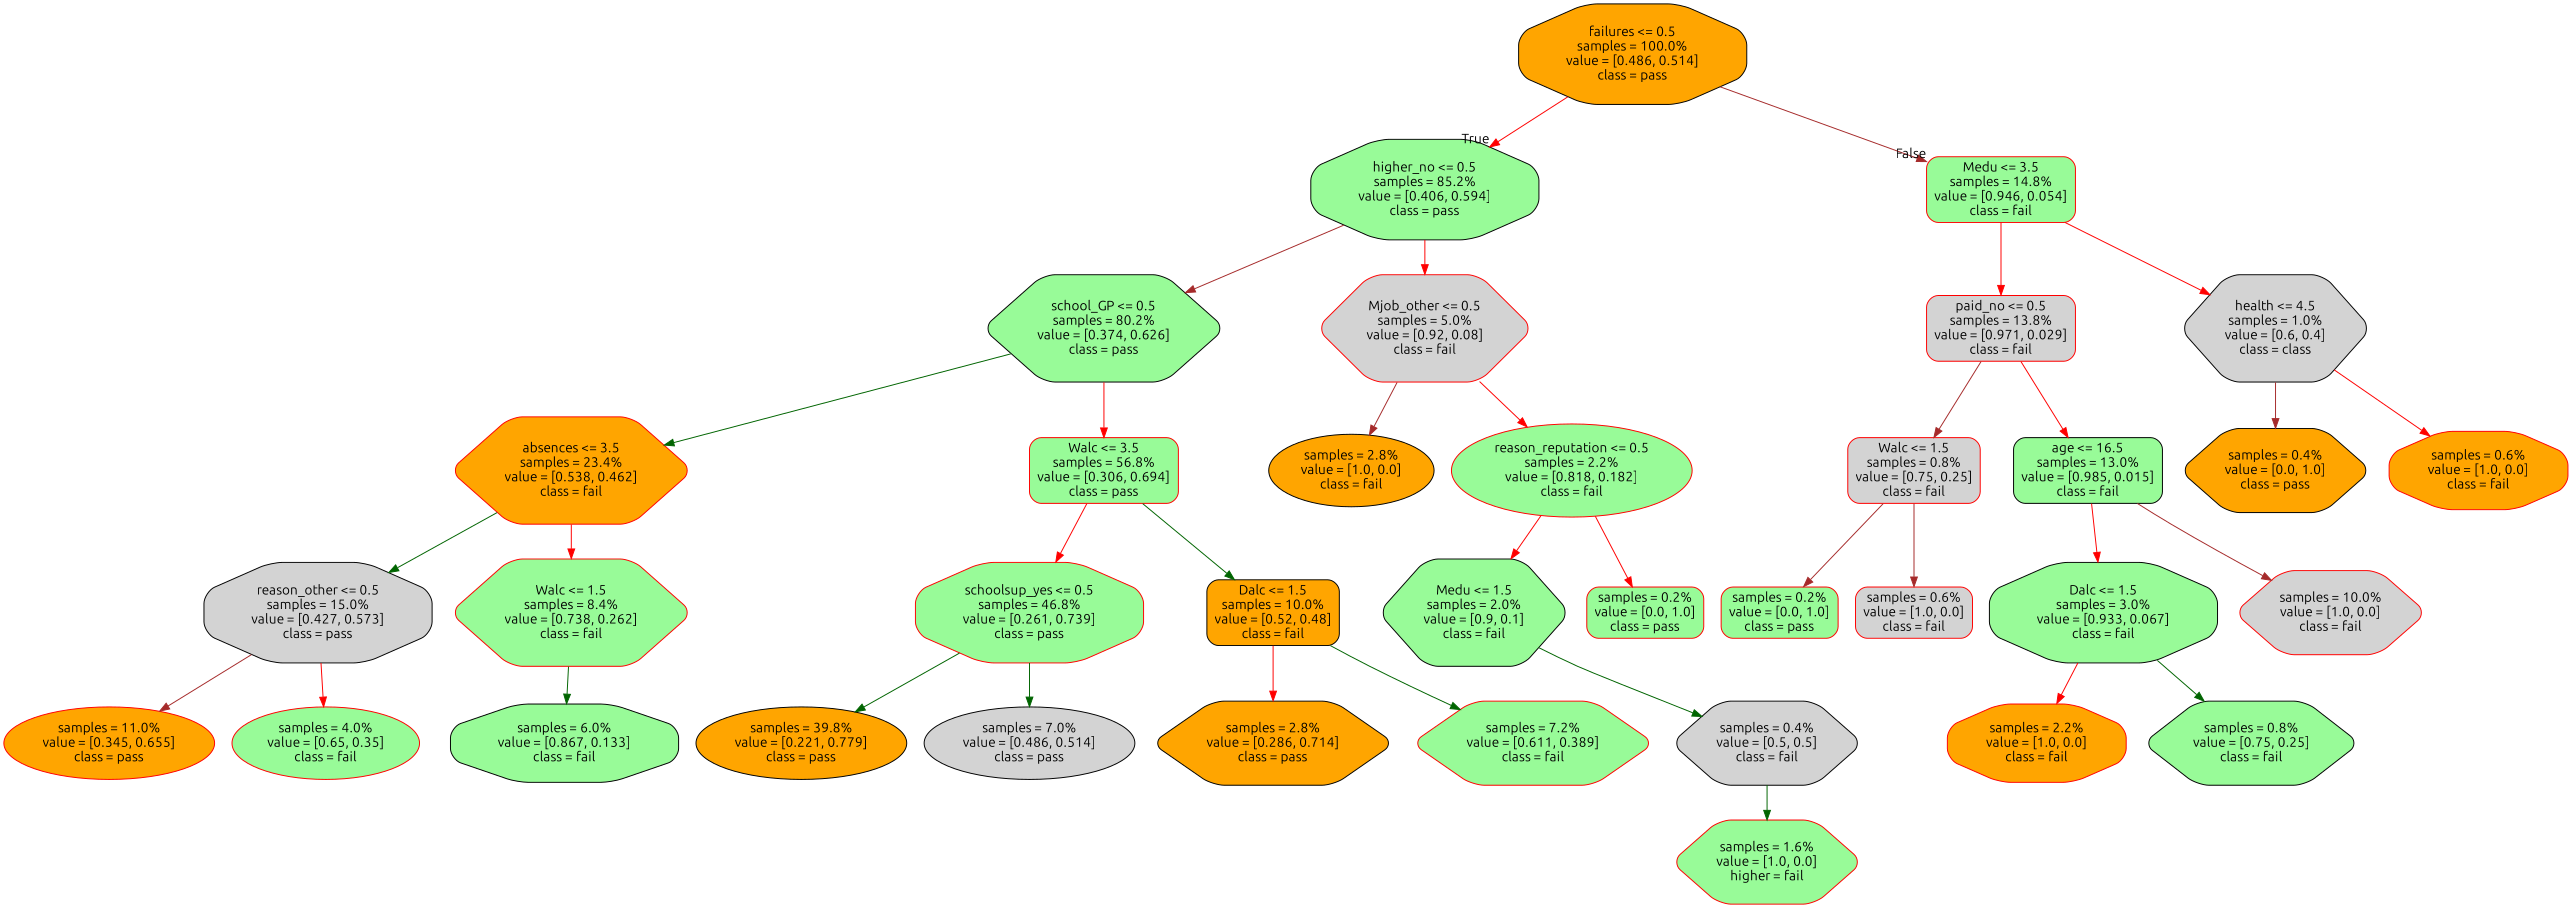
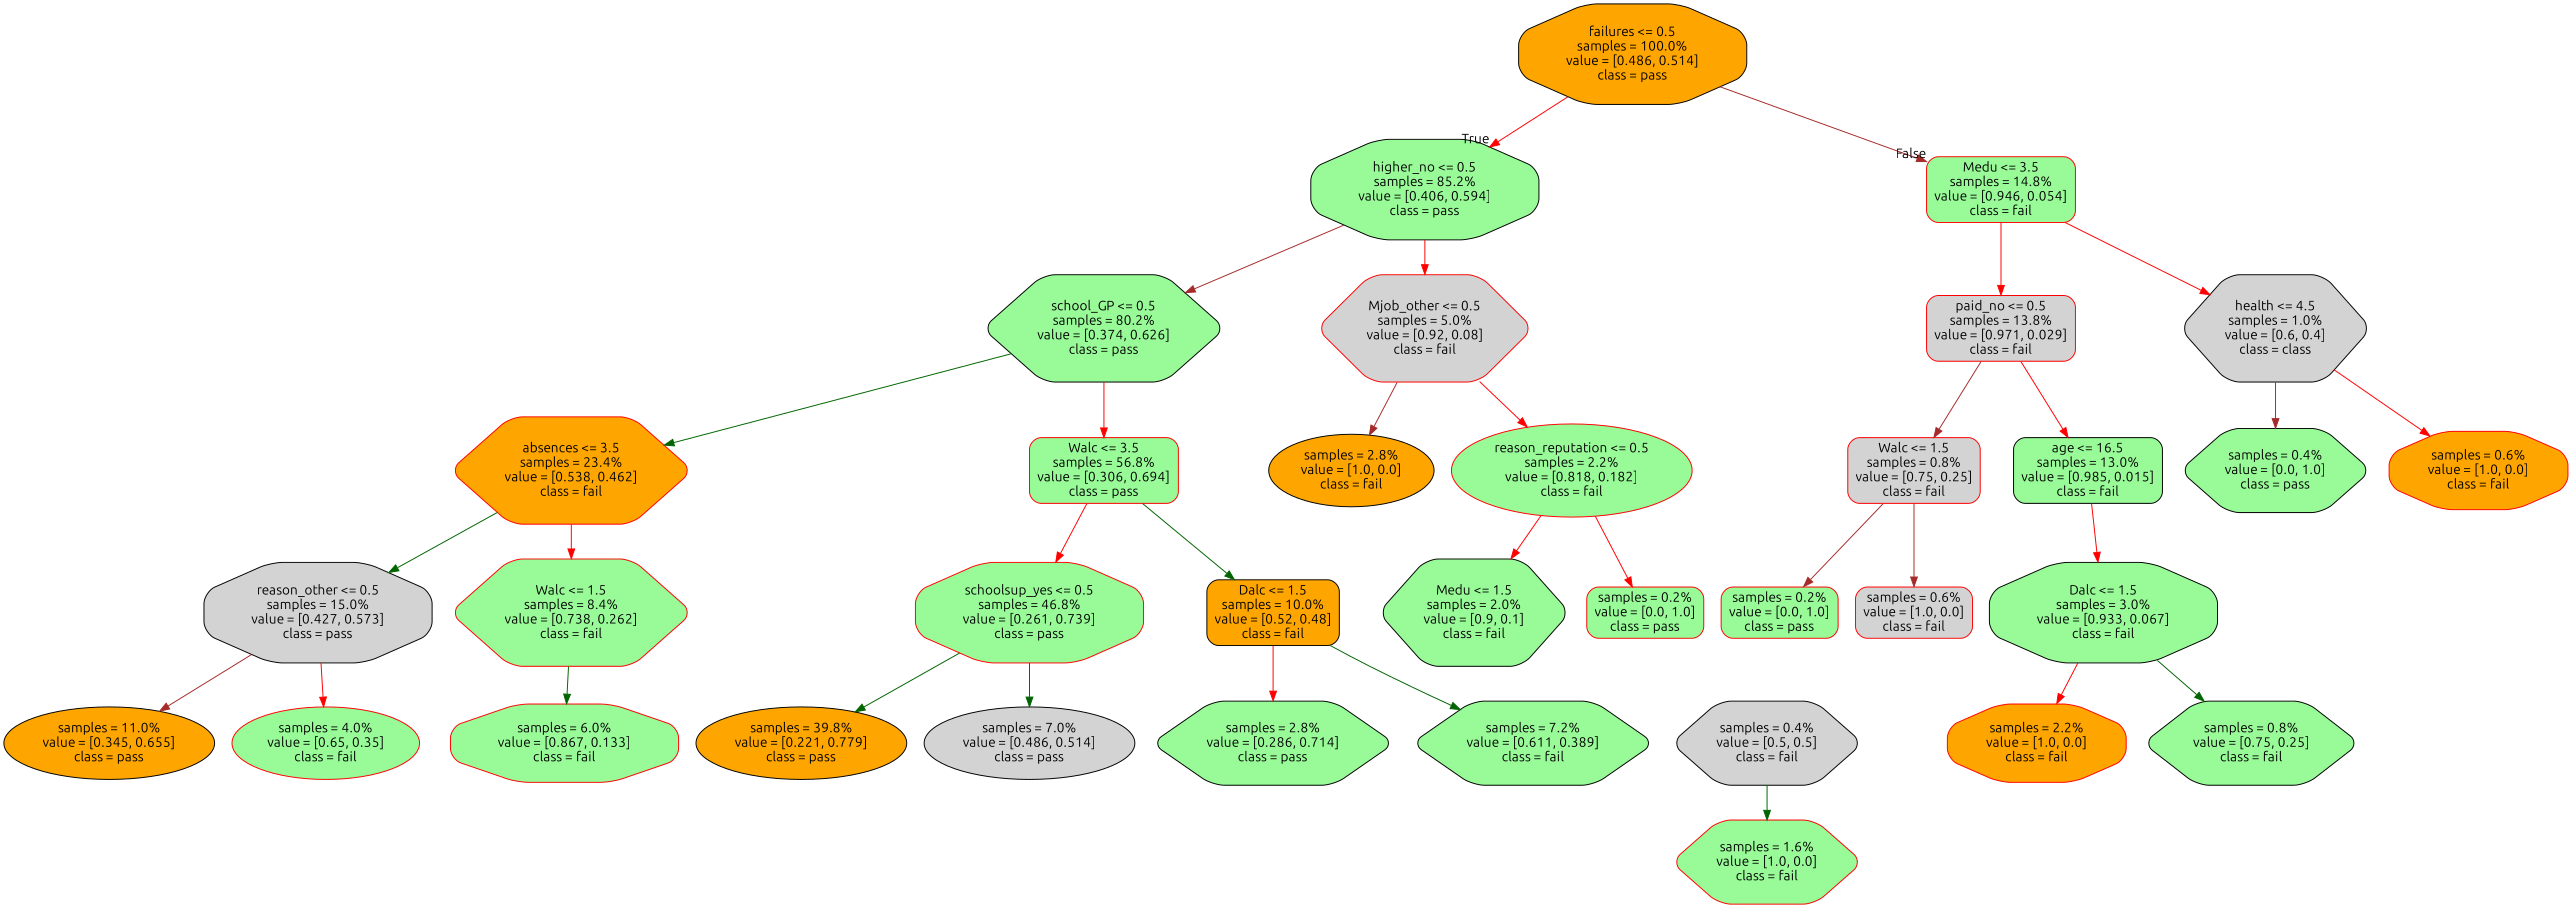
node "samples = 0.4% value = [0.0, 1.0] class = pass": fillcolor orange -> palegreen
node "samples = 10.0% value = [1.0, 0.0] class = fail": removed
edge "Medu <= 1.5 samples = 2.0% value = [0.9, 0.1] class = fail" -> "samples = 0.4% value = [0.5, 0.5] class = fail": removed
node "samples = 11.0% value = [0.345, 0.655] class = pass": color red -> black
node "samples = 6.0% value = [0.867, 0.133] class = fail": color black -> red
node "samples = 2.8% value = [0.286, 0.714] class = pass": fillcolor orange -> palegreen
node "samples = 7.2% value = [0.611, 0.389] class = fail": color red -> black
node "samples = 1.6% value = [1.0, 0.0] higher = fail": label "samples = 1.6% value = [1.0, 0.0] higher = fail" -> "samples = 1.6% value = [1.0, 0.0] class = fail"
